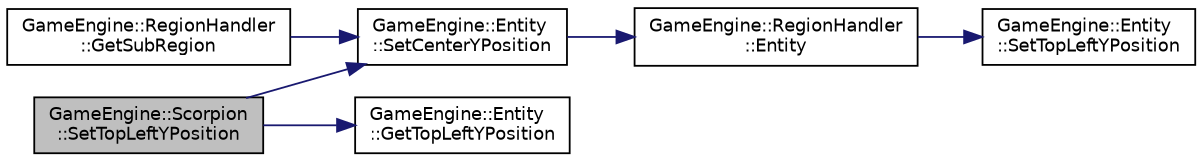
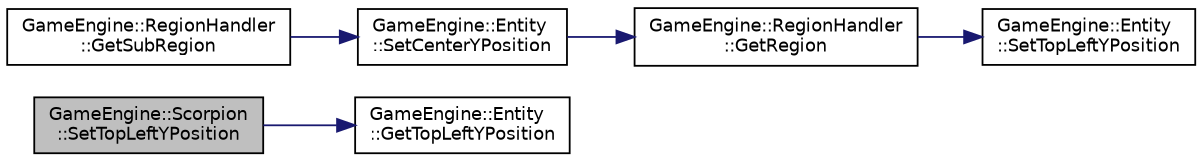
node "GameEngine::RegionHandler ::Entity": label "GameEngine::RegionHandler ::Entity" -> "GameEngine::RegionHandler ::GetRegion"
edge "GameEngine::Scorpion ::SetTopLeftYPosition" -> "GameEngine::Entity ::SetCenterYPosition": removed
